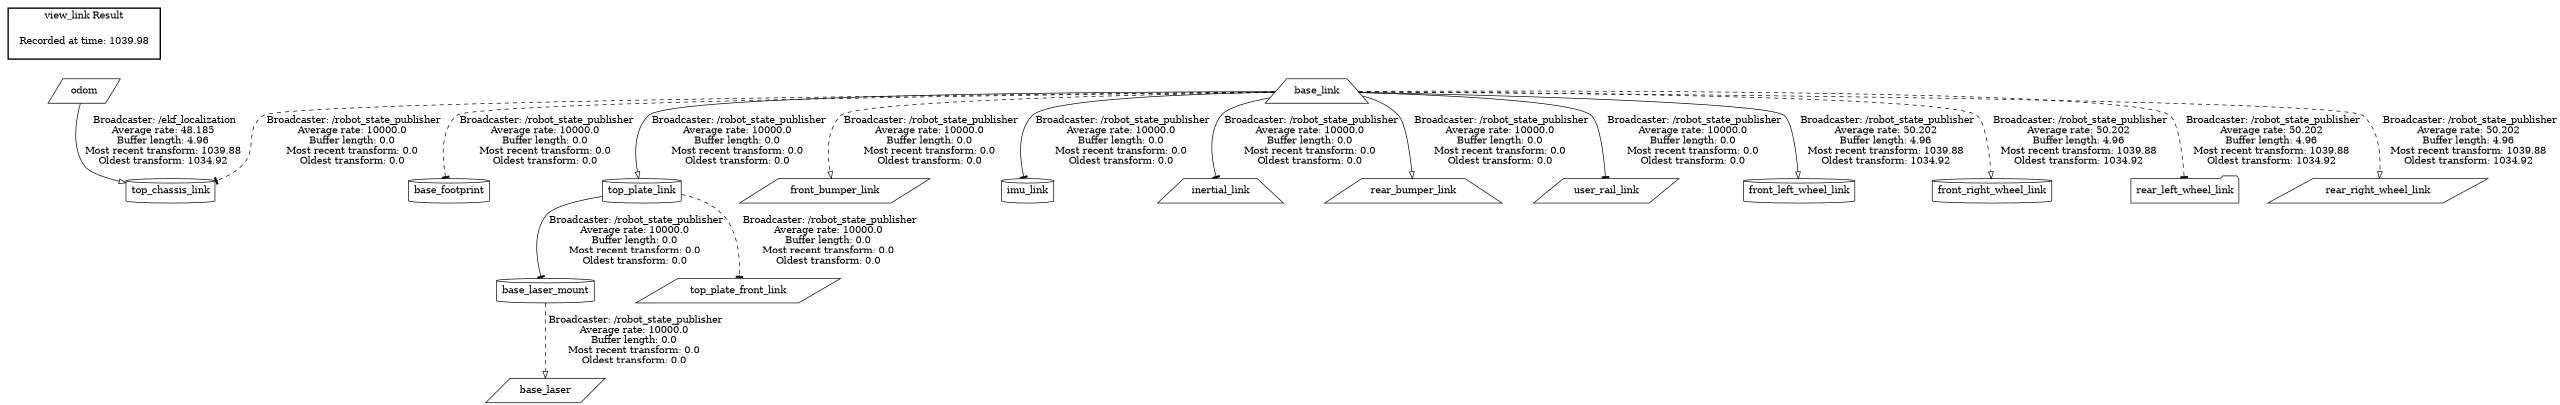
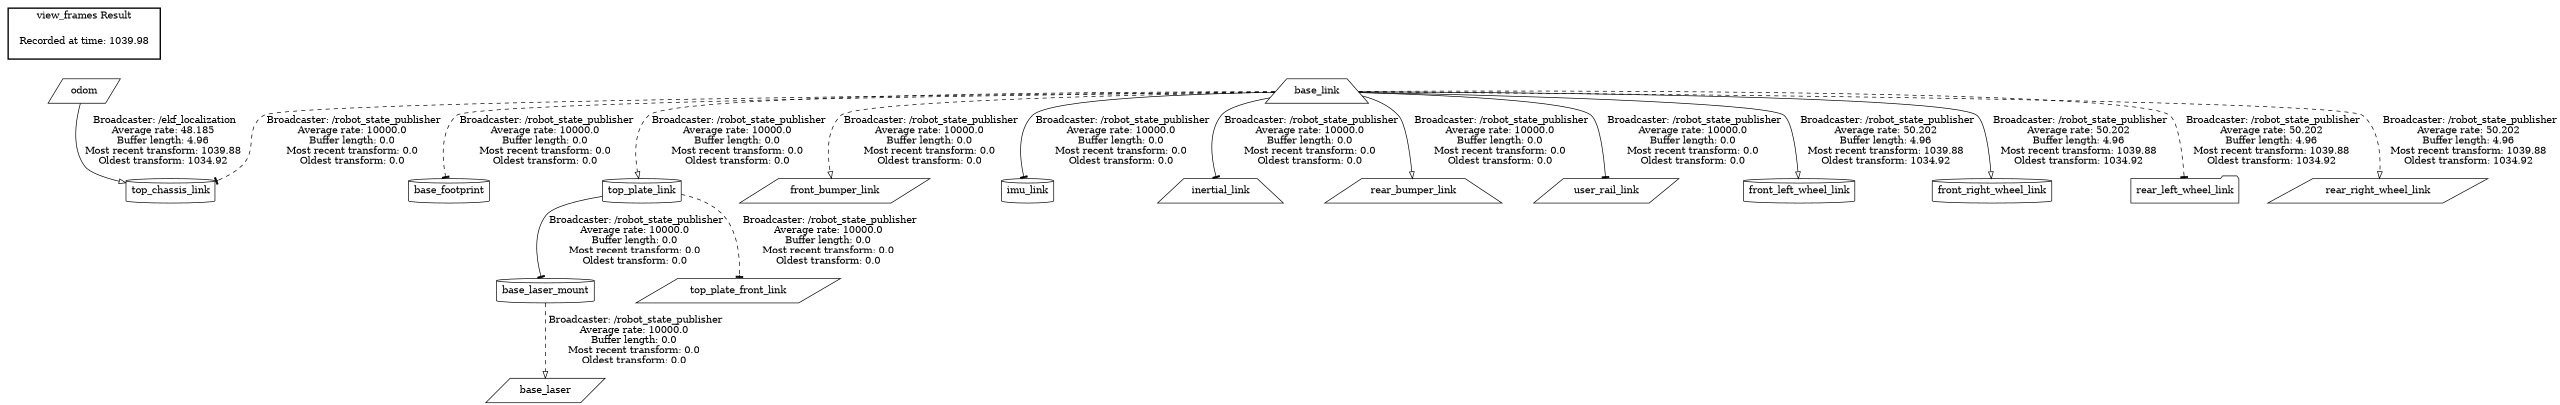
cluster "view_link Result": label "view_link Result" -> "view_frames Result"
edge "base_link" -> "top_plate_link": style solid -> dashed
edge "base_link" -> "front_right_wheel_link": style dashed -> solid
